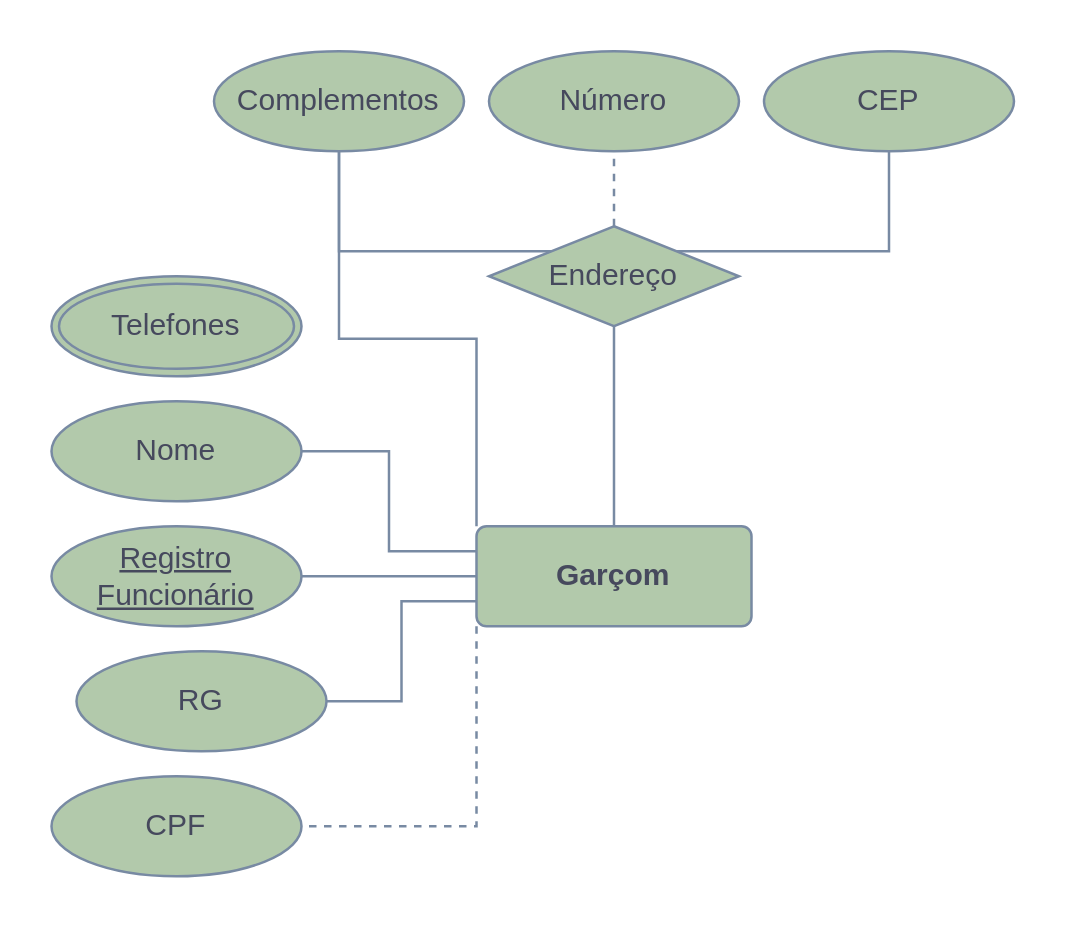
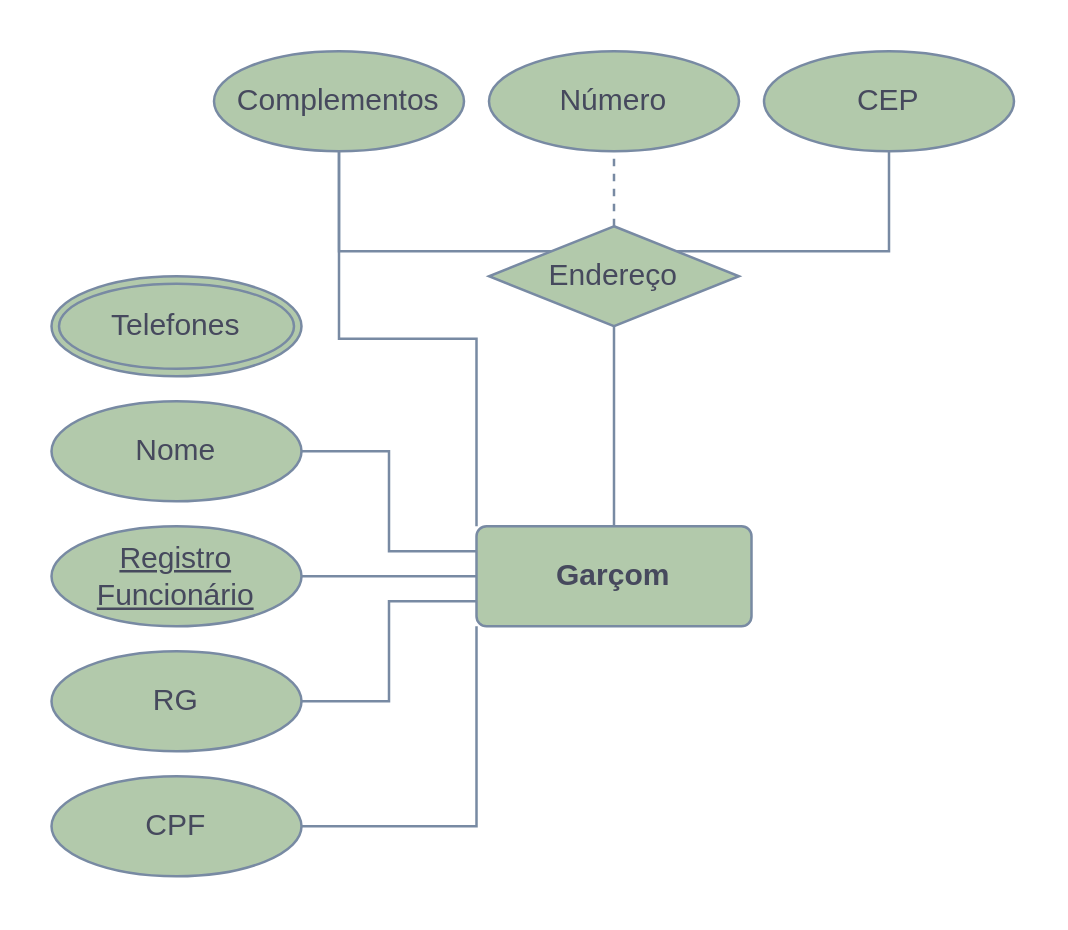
node "RG": moved (201, 701) -> (176, 701)
edge "Garçom" -- "CPF": style dashed -> solid
